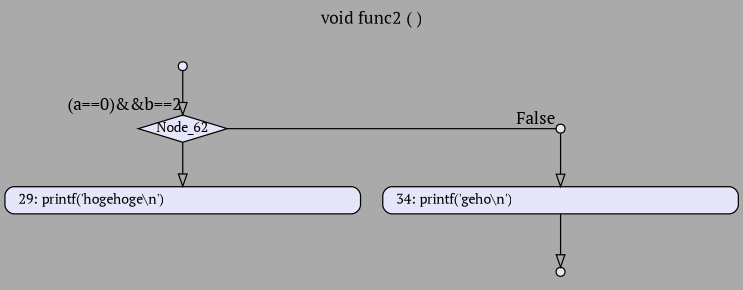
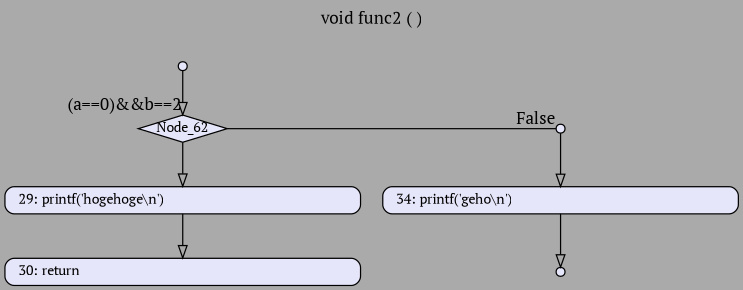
node "30: return": added
